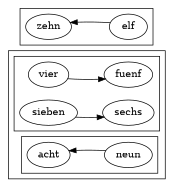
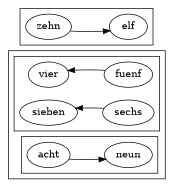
edge "elf" -> "zehn": reversed
edge "vier" -> "fuenf": reversed
edge "sieben" -> "sechs": reversed
edge "neun" -> "acht": reversed
